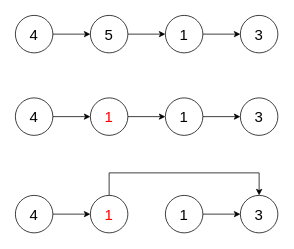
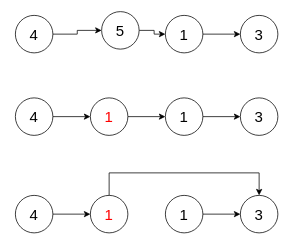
node "5": moved (109, 34) -> (120, 30)
